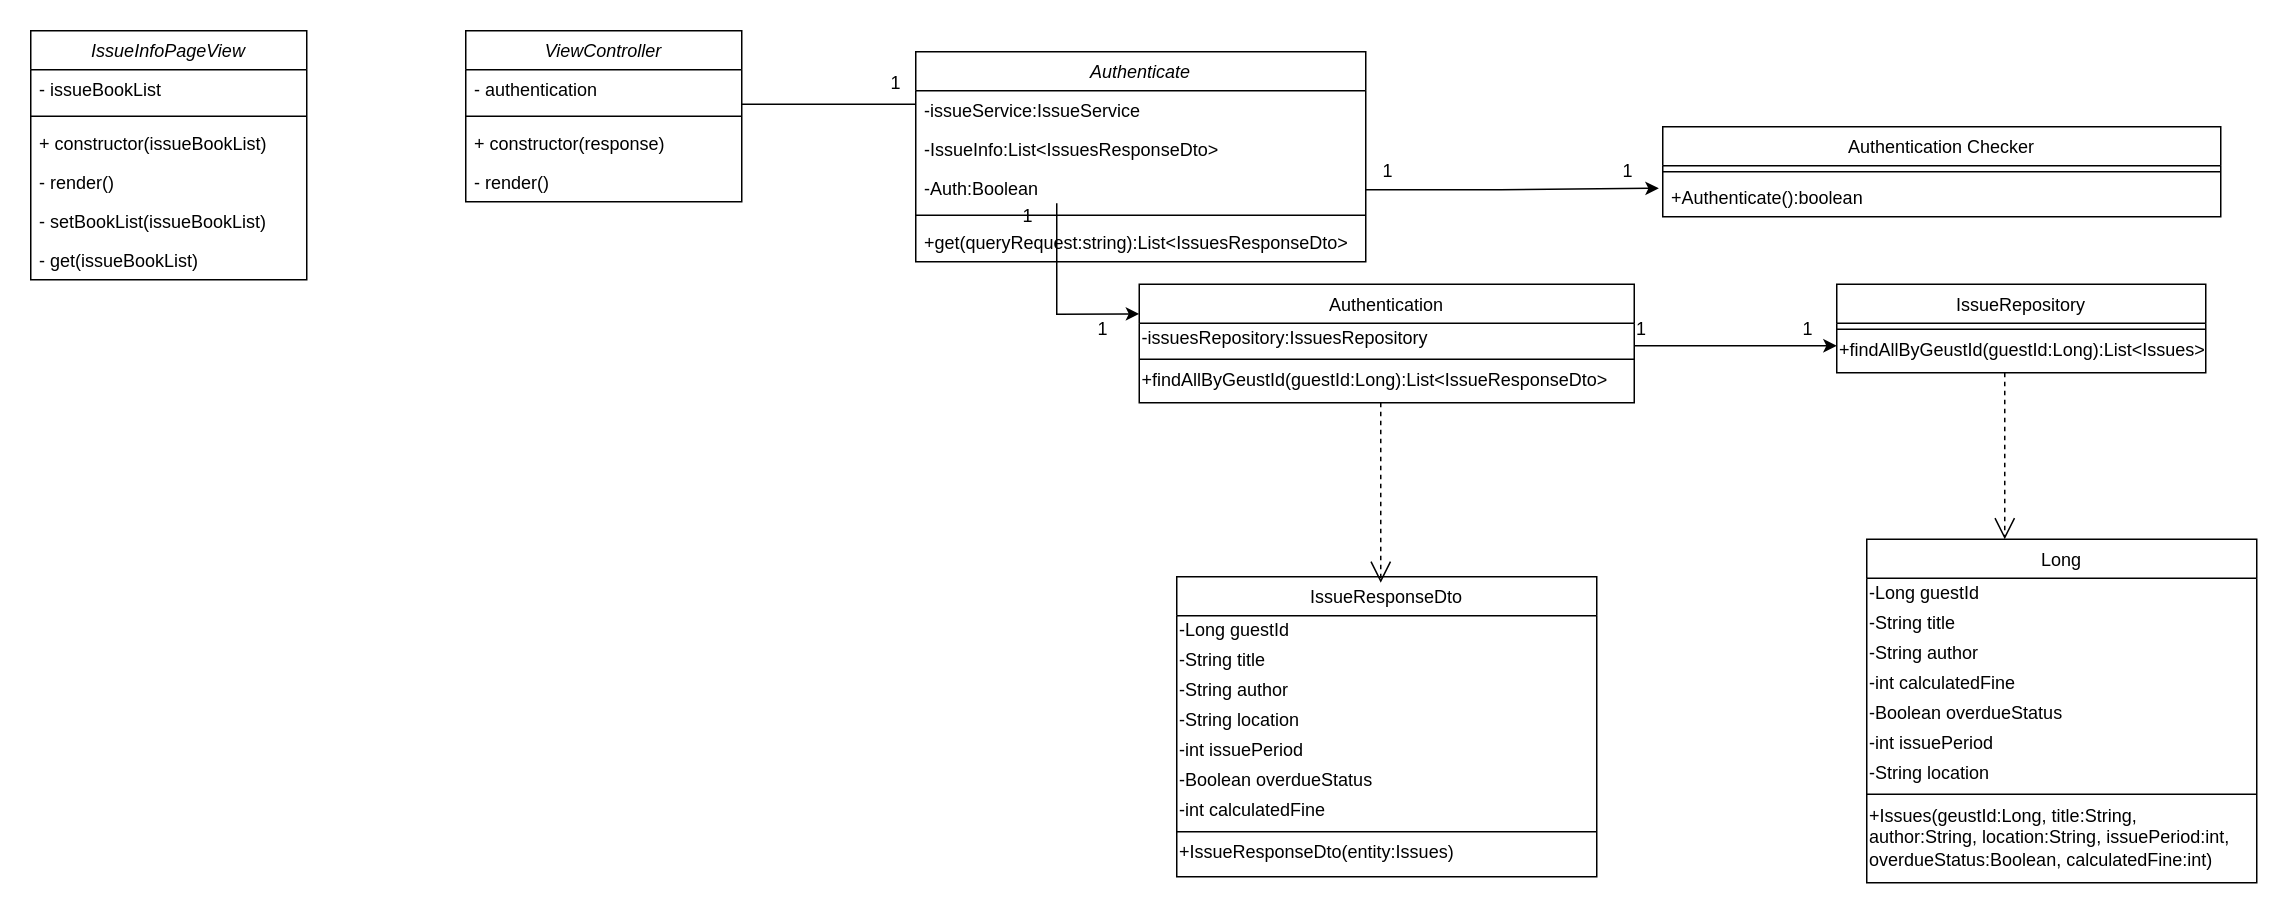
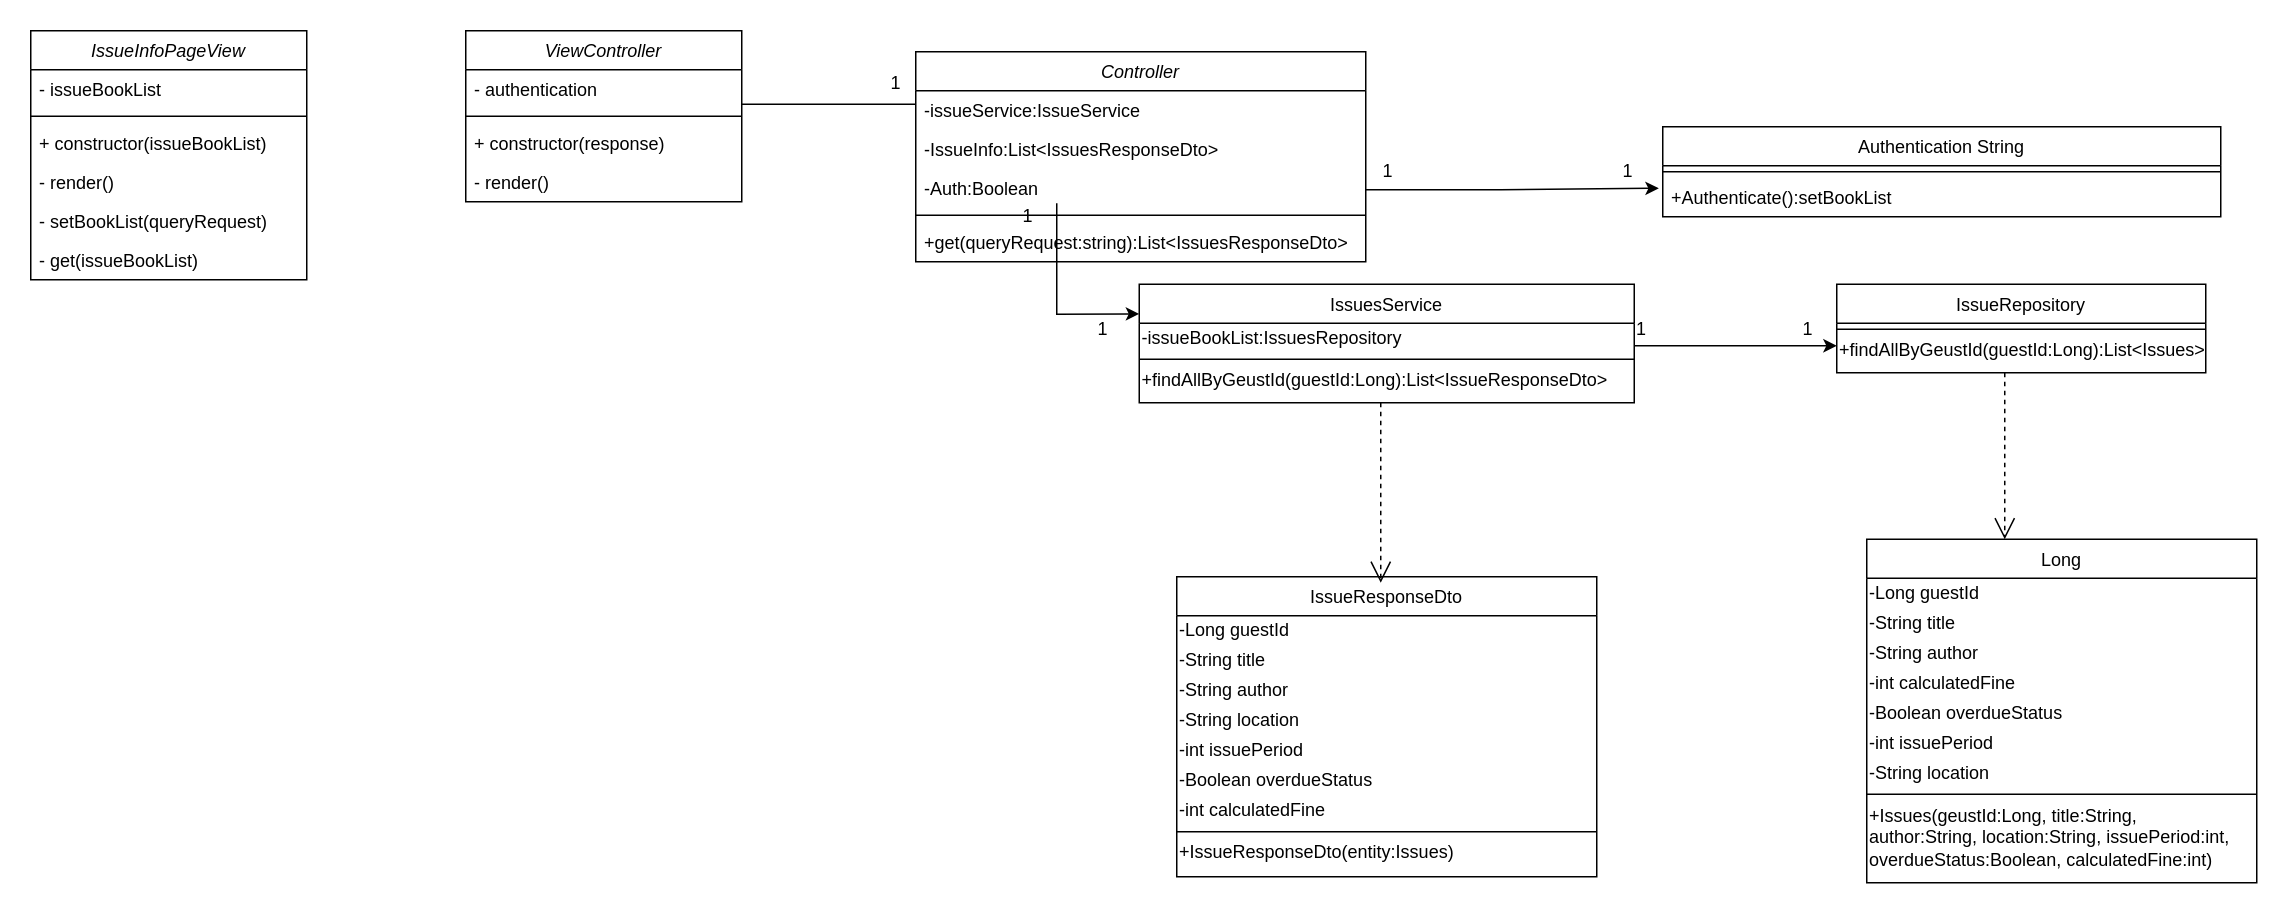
node "Authenticate": label "Authenticate" -> "Controller"
node "Authentication Checker": label "Authentication Checker" -> "Authentication String"
node "+Authenticate():boolean": label "+Authenticate():boolean" -> "+Authenticate():setBookList"
node "- setBookList(issueBookList)": label "- setBookList(issueBookList)" -> "- setBookList(queryRequest)"
node "Authentication": label "Authentication" -> "IssuesService"
node "-issuesRepository:IssuesRepository": label "-issuesRepository:IssuesRepository" -> "-issueBookList:IssuesRepository"
